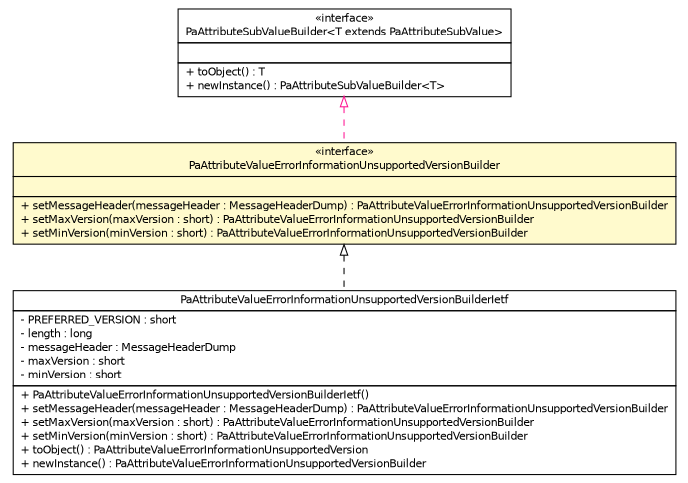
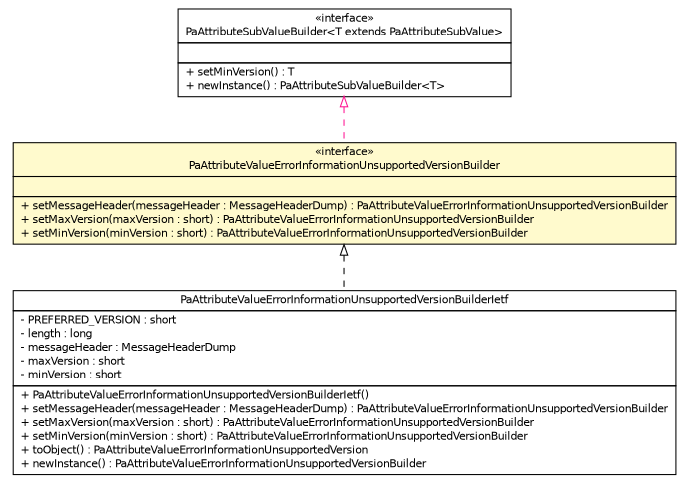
node "PaAttributeSubValueBuilder<T extends PaAttributeSubValue>": text "+ toObject() : T" -> "+ setMinVersion() : T"
